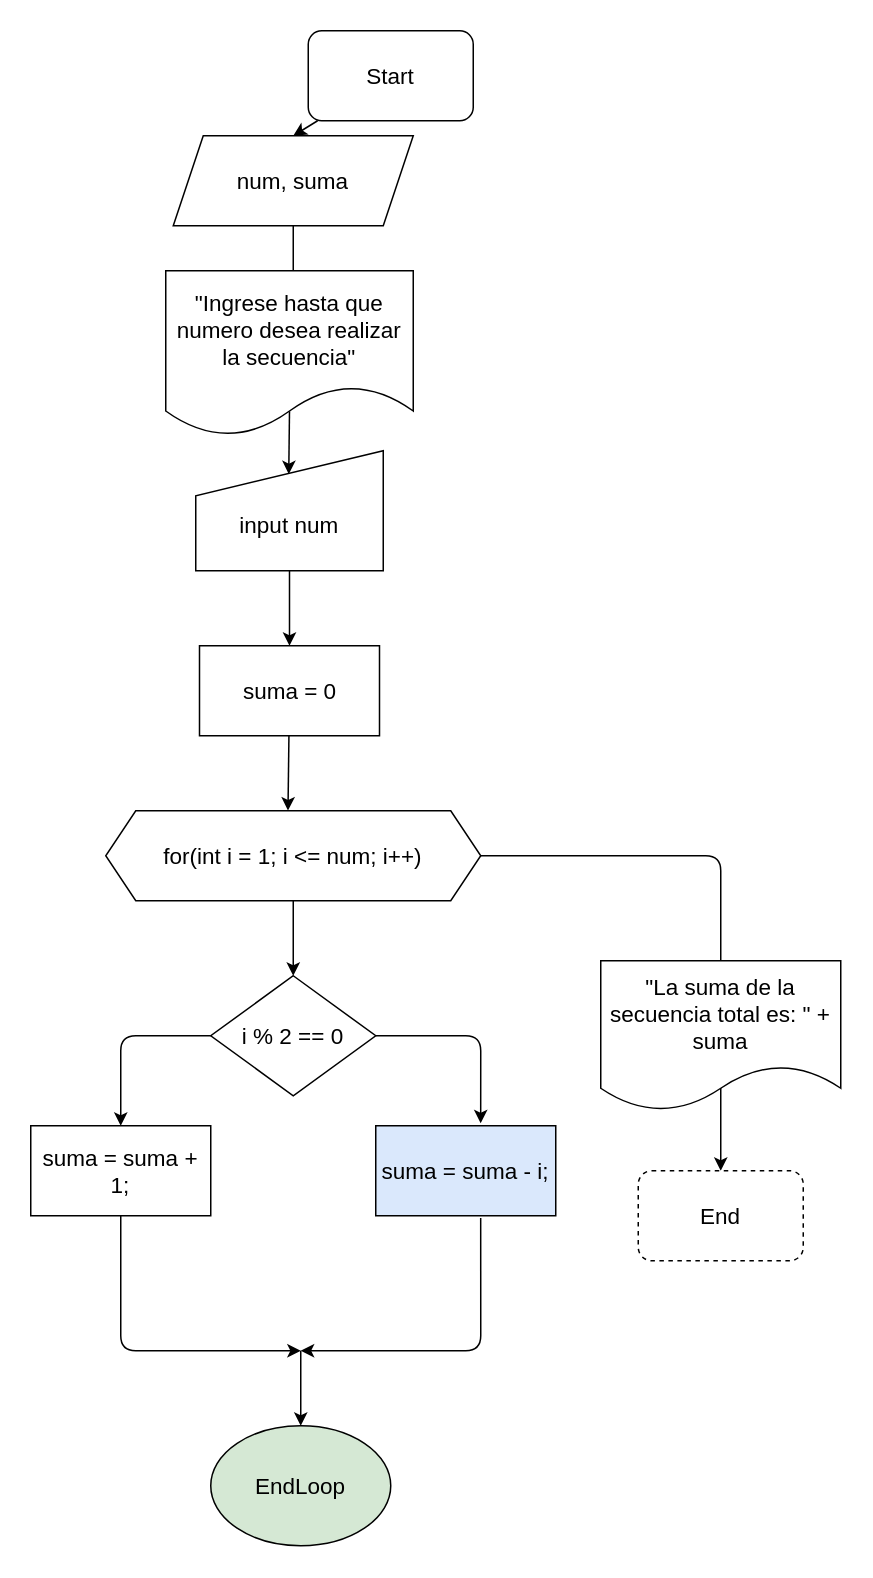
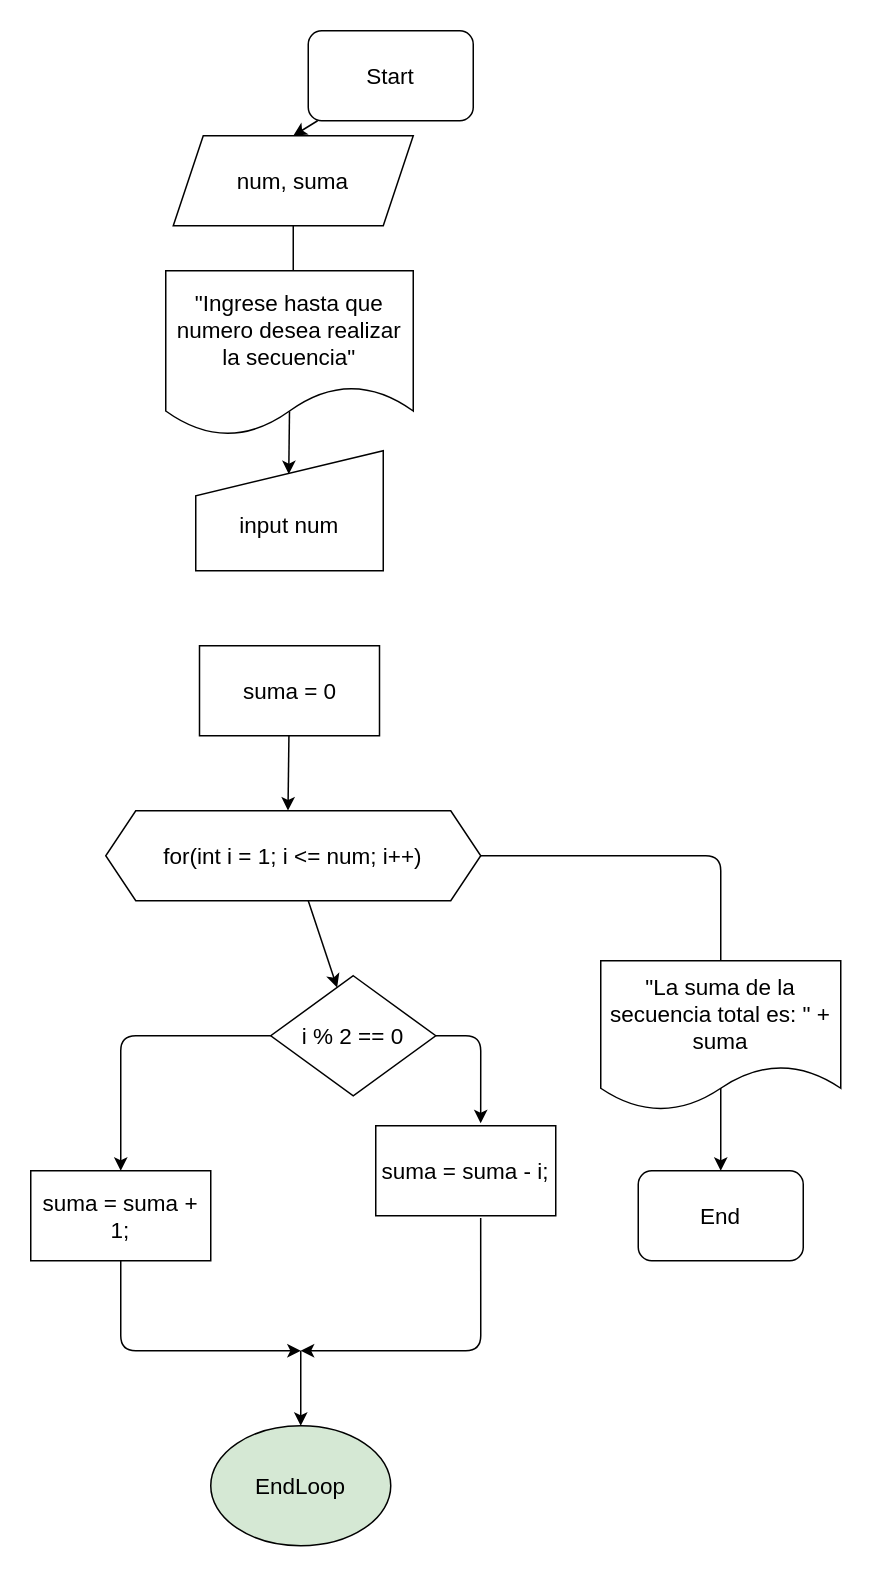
edge "input num" -> "suma = 0": removed
node "i % 2 == 0": moved (293, 1036) -> (353, 1036)
node "suma = suma + 1;": moved (121, 1171) -> (121, 1216)
node "suma = suma - i;": fillcolor #dae8fc -> #ffffff
node "End": style dashed -> solid
